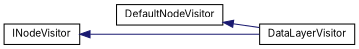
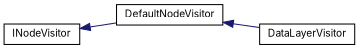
edge "DataLayerVisitor" -> "INodeVisitor": now "DefaultNodeVisitor" -> "INodeVisitor"
